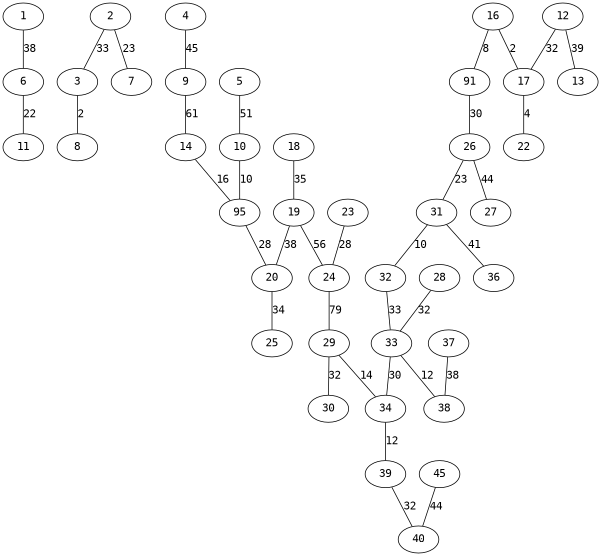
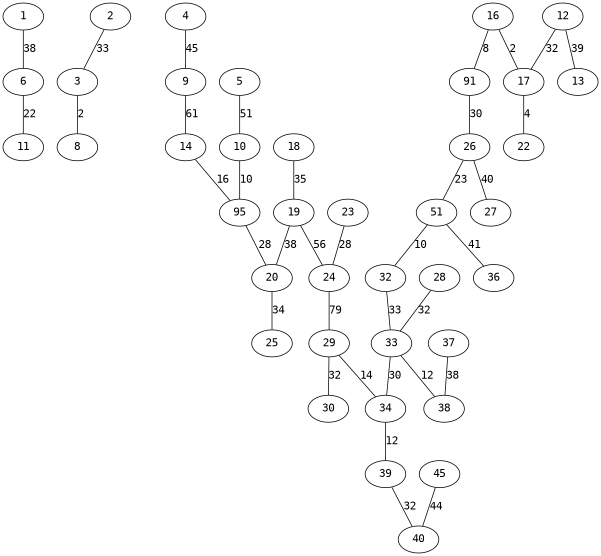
node "7": removed
edge "26" -- "27": label "44" -> "40"
node "31": label "31" -> "51"
